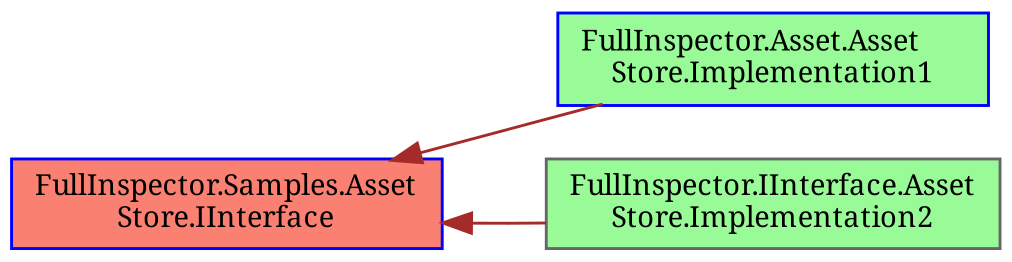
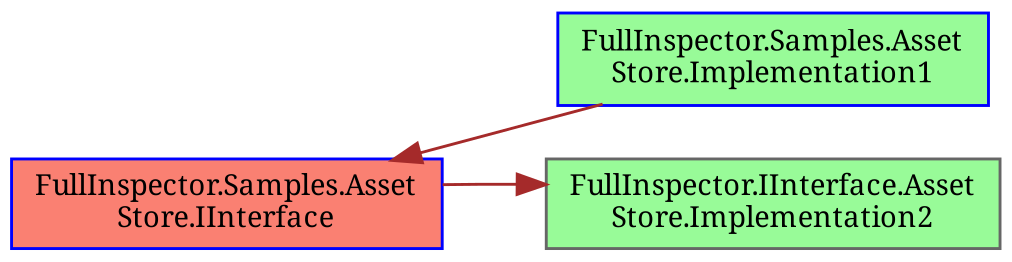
node "FullInspector.Asset.Asset Store.Implementation1": label "FullInspector.Asset.Asset Store.Implementation1" -> "FullInspector.Samples.Asset Store.Implementation1"
edge "FullInspector.IInterface.Asset Store.Implementation2" -> "FullInspector.Samples.Asset Store.IInterface": reversed
